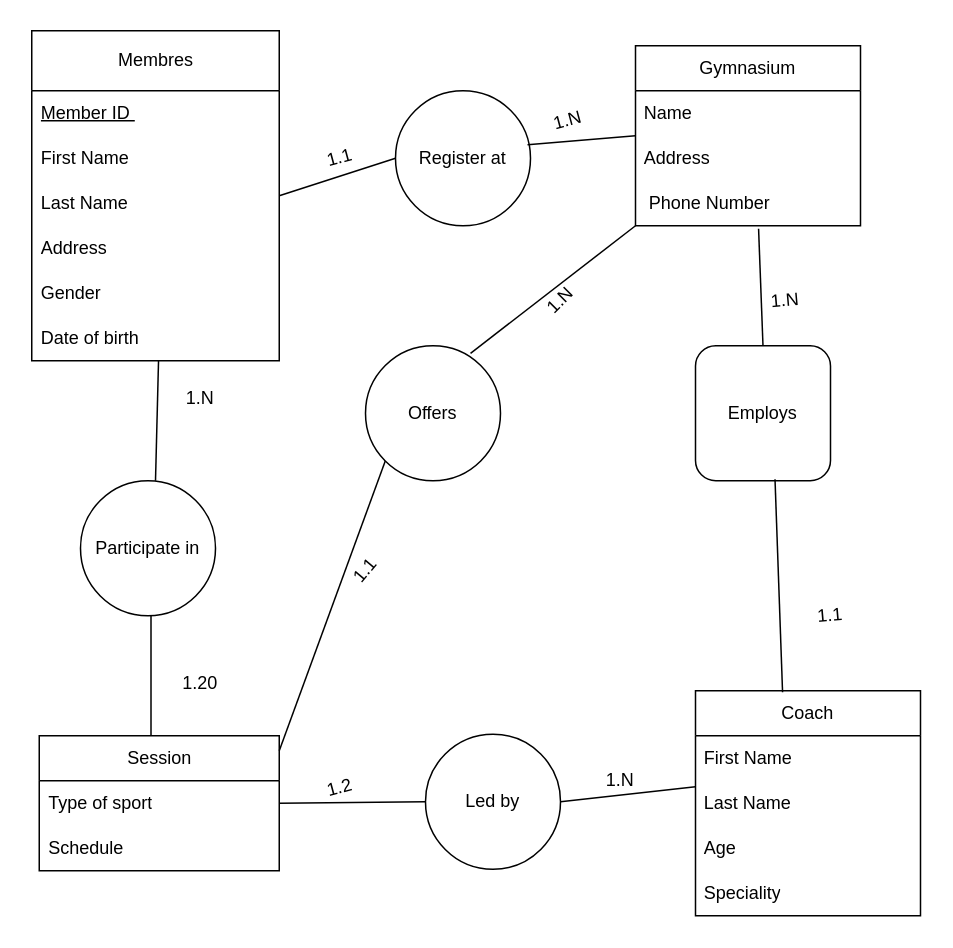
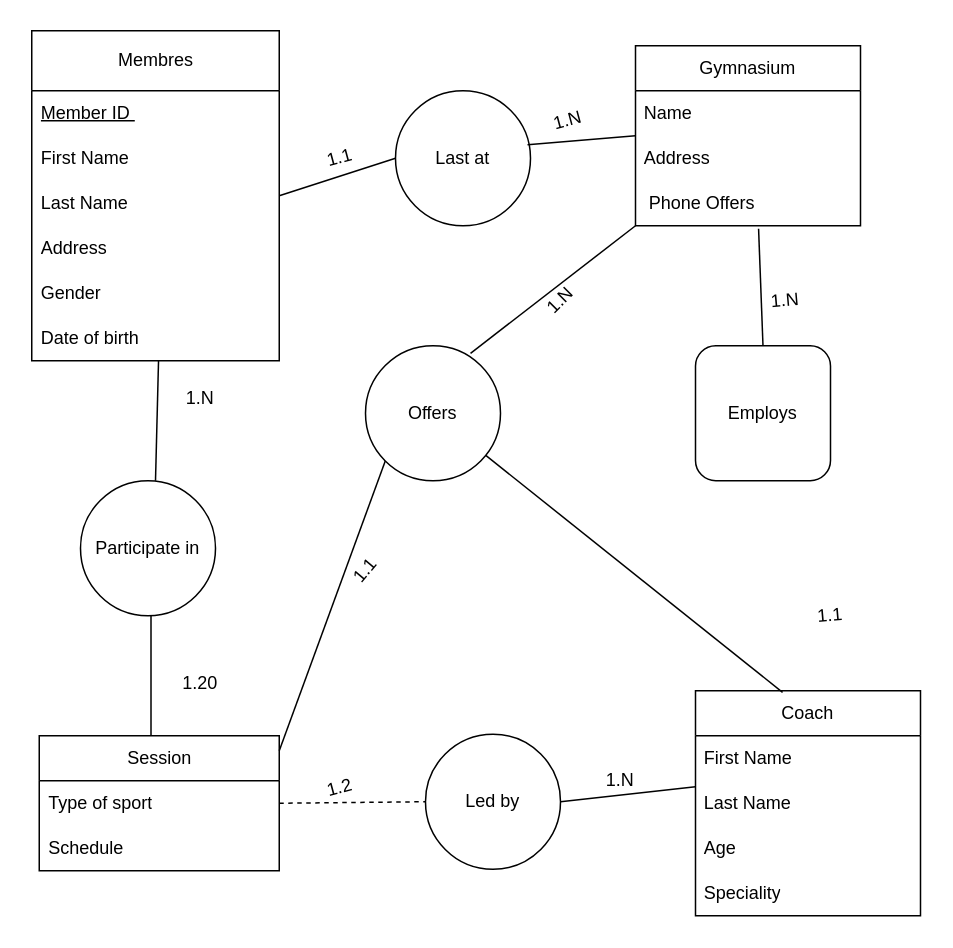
node "Register at": label "Register at" -> "Last at"
node "Phone Number": label "Phone Number" -> "Phone Offers"
edge "Employs" -- "Coach": now "Offers" -- "Coach"
edge "Led by" -- "Type of sport": style solid -> dashed
